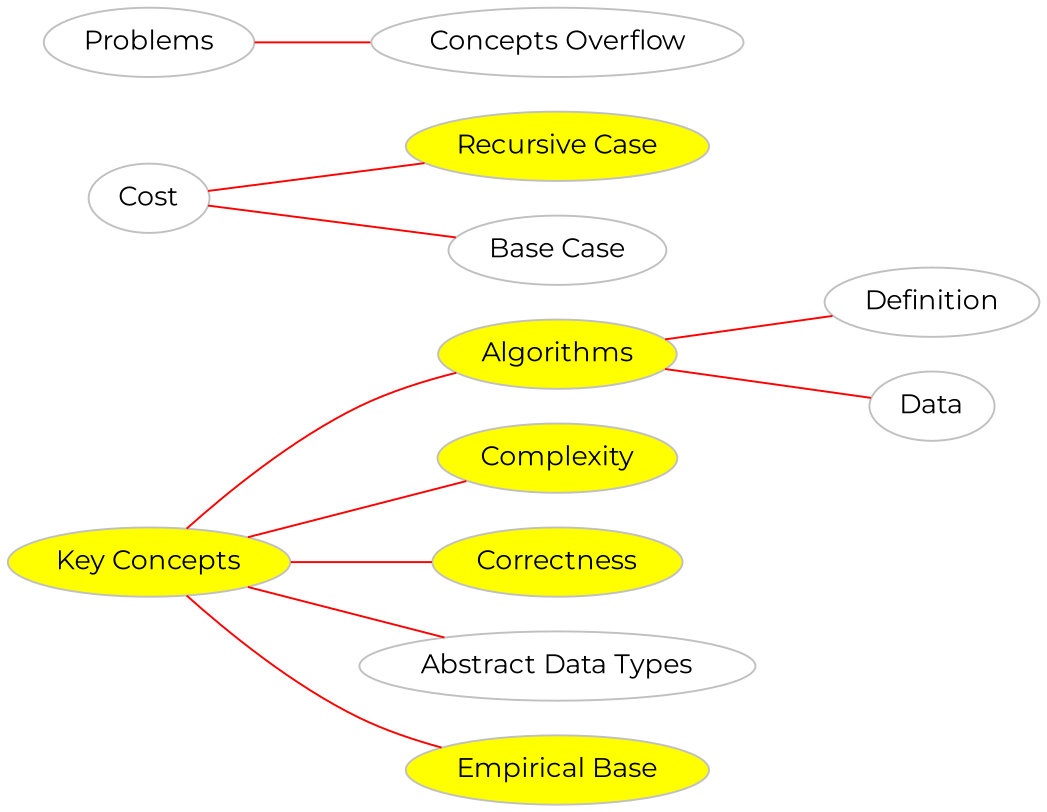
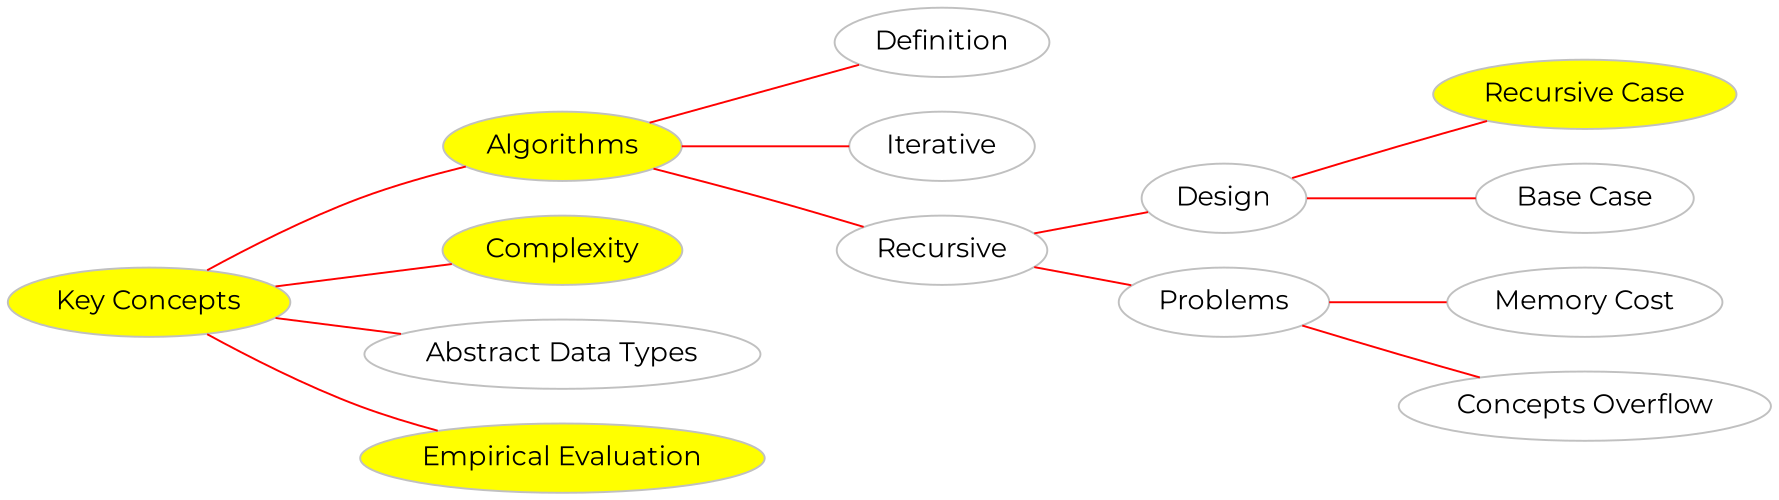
node "Cost": label "Cost" -> "Design"
node "Recursive": added
node "Memory Cost": added
node "Data": label "Data" -> "Iterative"
node "Correctness": removed
node "Empirical Base": label "Empirical Base" -> "Empirical Evaluation"
